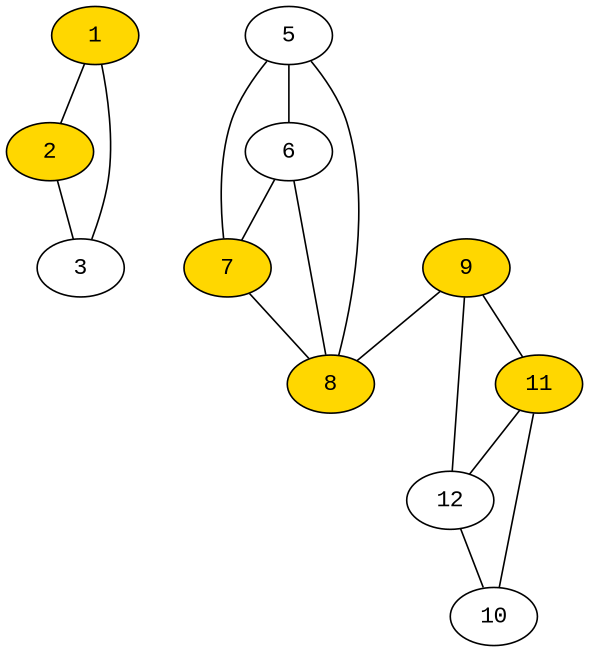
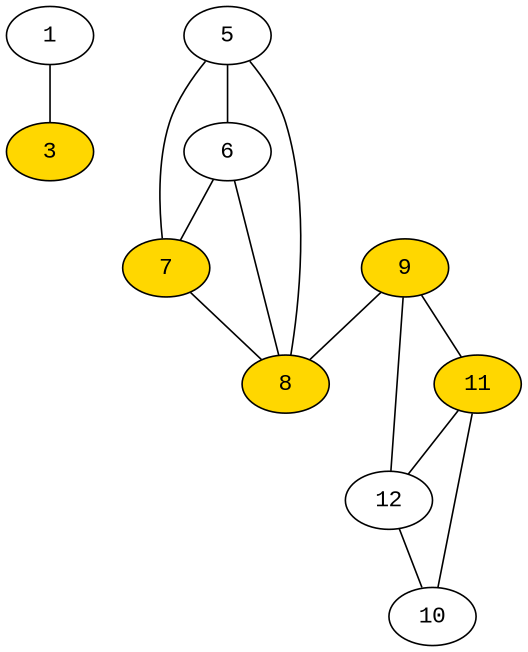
node "1": fillcolor gold -> white
node "2": removed
node "3": fillcolor white -> gold
